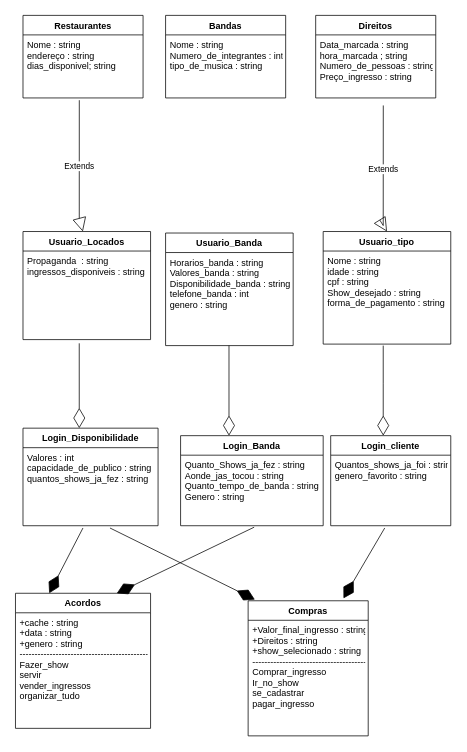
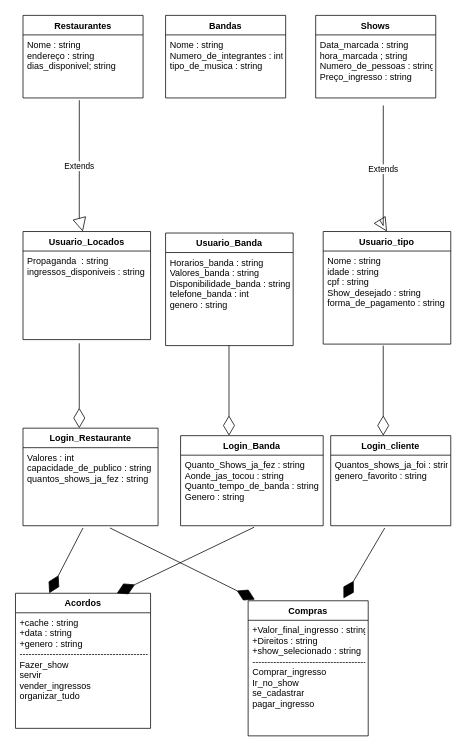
node "Direitos": label "Direitos" -> "Shows"
node "Login_Disponibilidade": label "Login_Disponibilidade" -> "Login_Restaurante"
